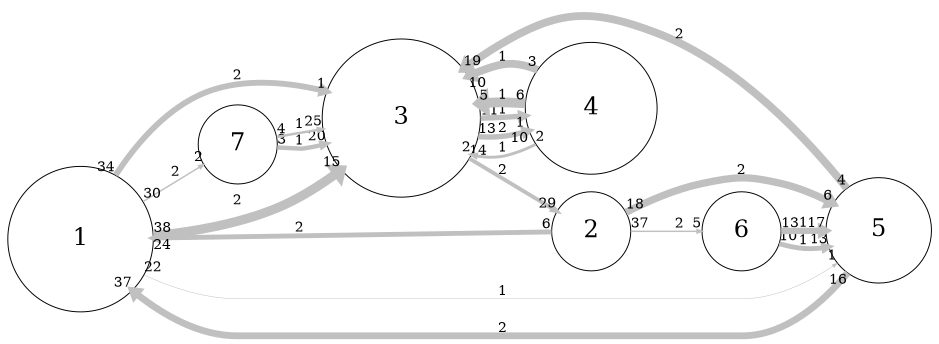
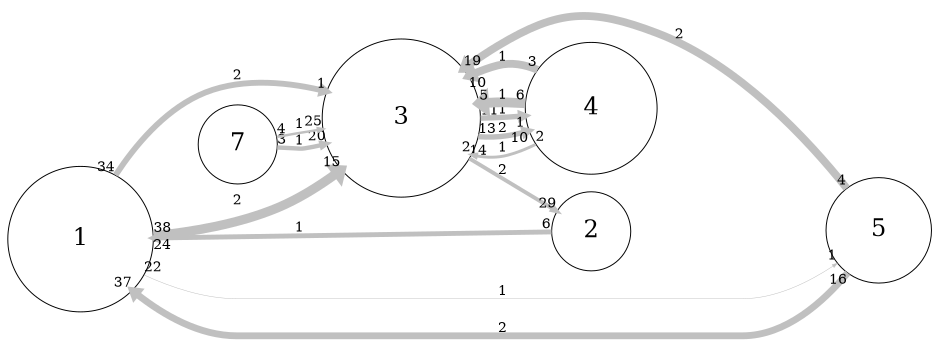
edge "2" -> "5": removed, label "2"
edge "1" -> "7": removed, label "2"
edge "2" -> "1": label "2" -> "1"
node "6": removed
